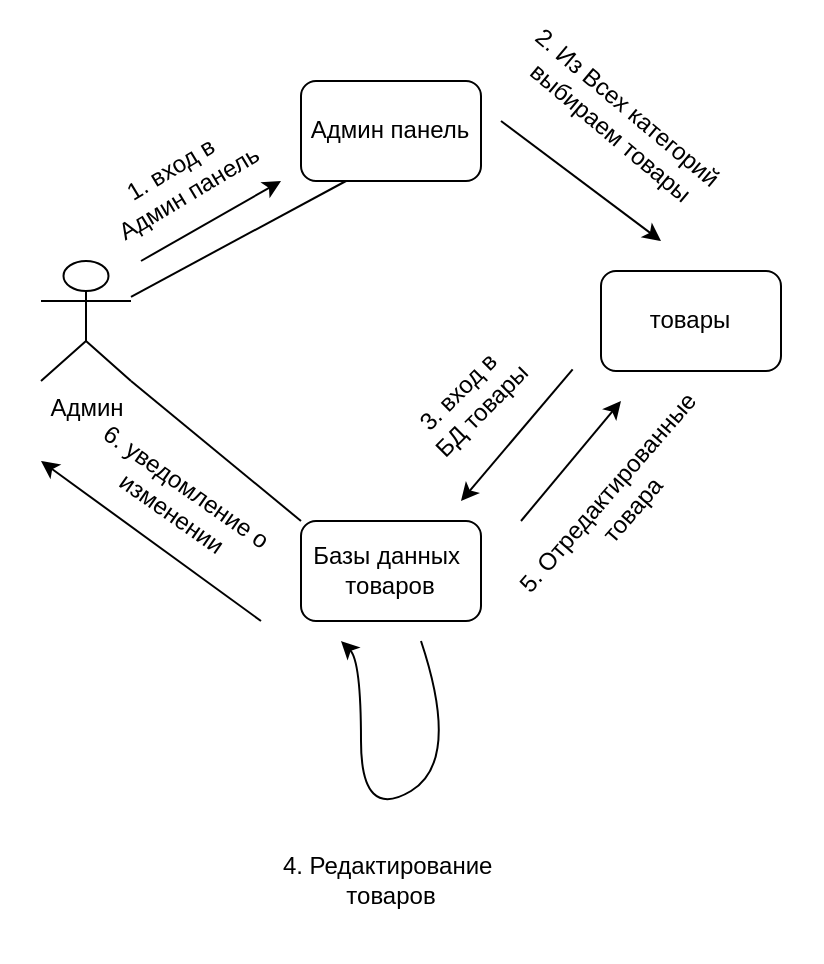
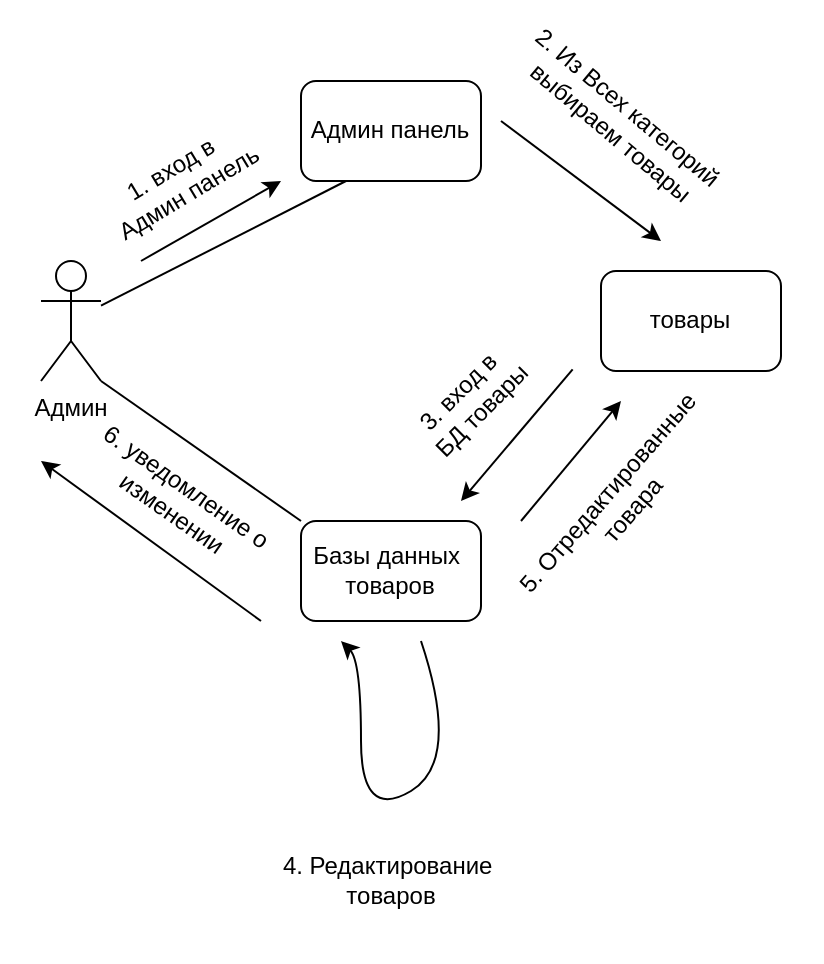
node "Админ": size 90x120 -> 60x120
